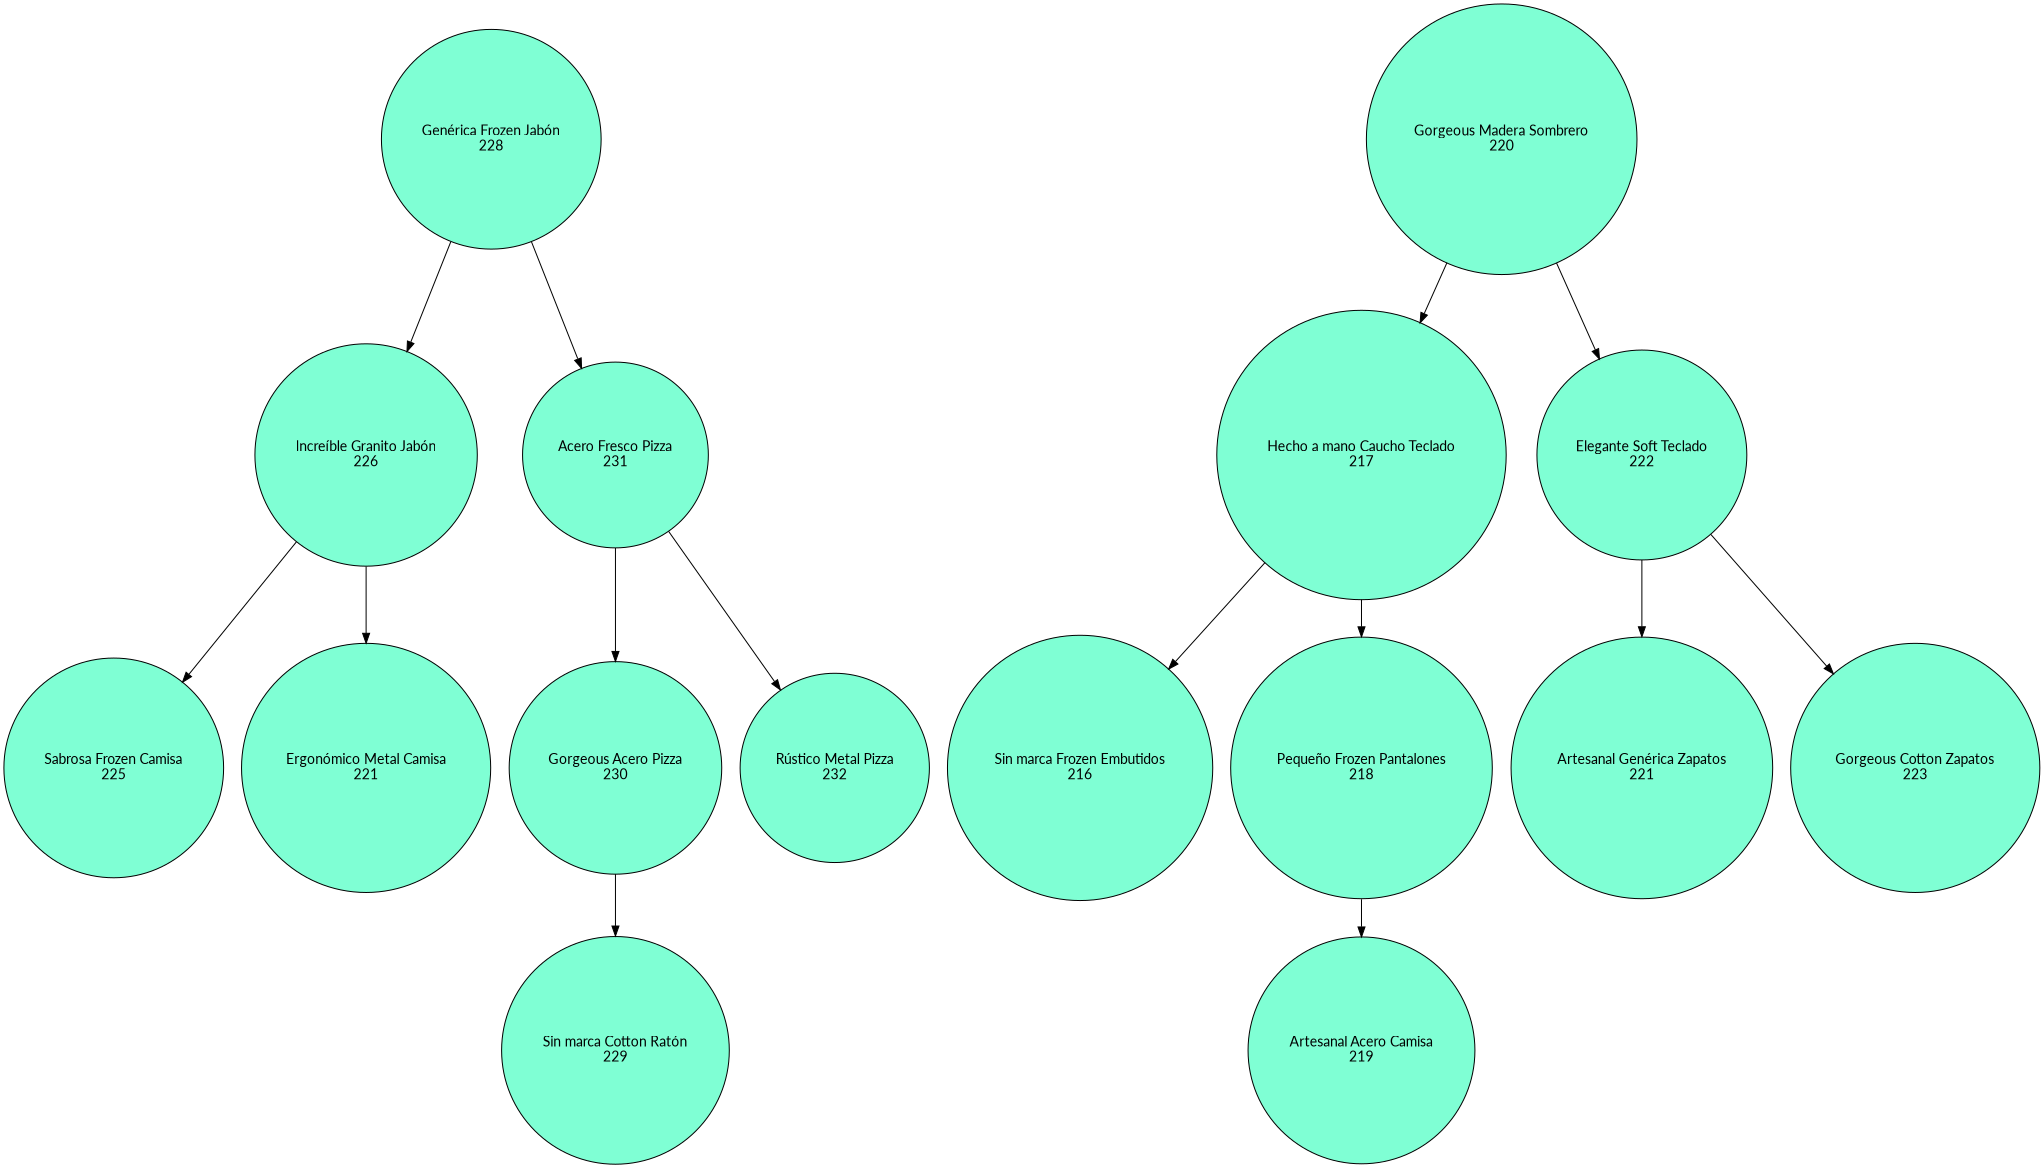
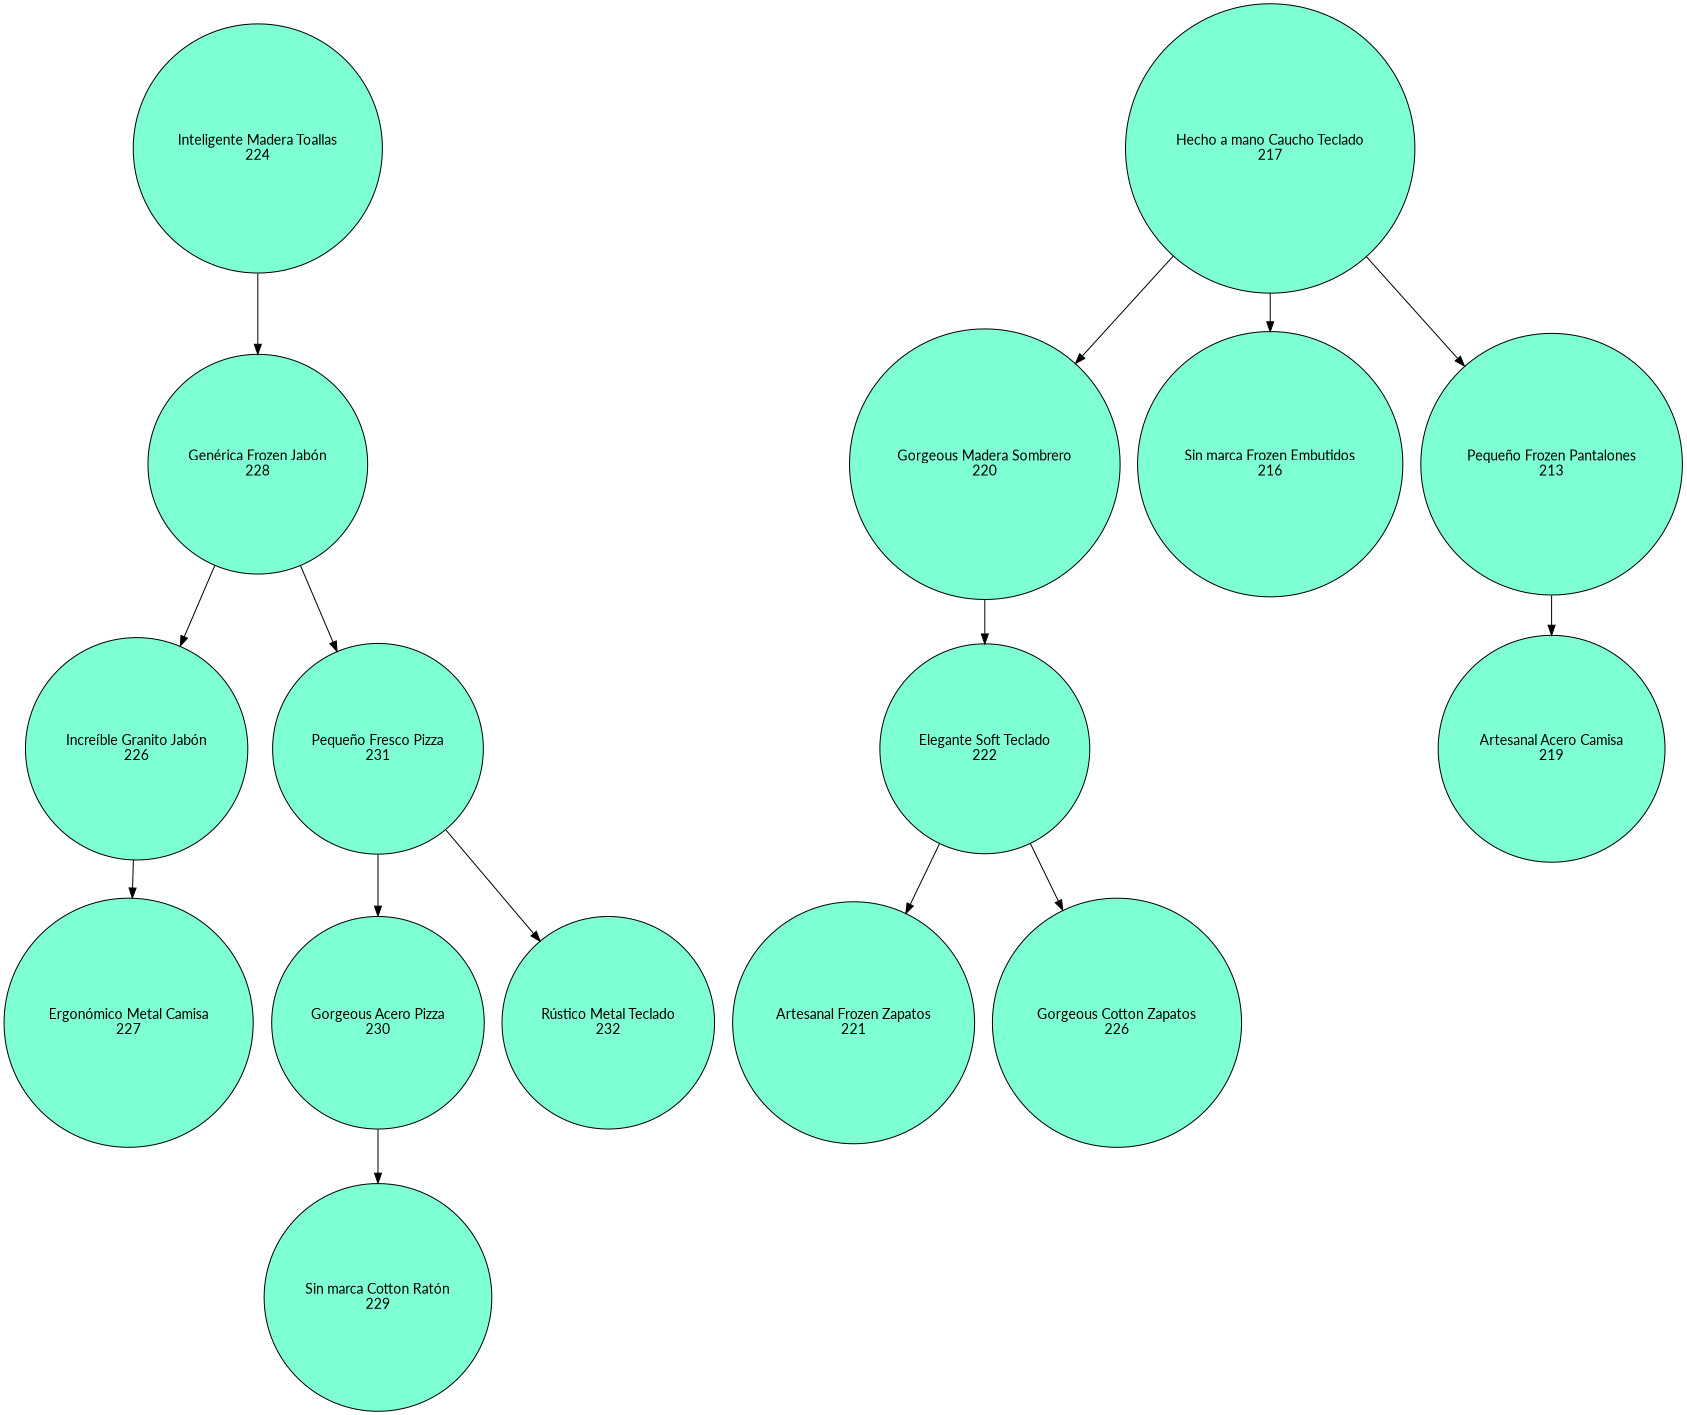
node "Inteligente Madera Toallas 224": added
edge "Gorgeous Madera Sombrero 220" -> "Hecho a mano Caucho Teclado 217": reversed
node "Acero Fresco Pizza 231": label "Acero Fresco Pizza 231" -> "Pequeño Fresco Pizza 231"
node "Sabrosa Frozen Camisa 225": removed
node "Ergonómico Metal Camisa 221": label "Ergonómico Metal Camisa 221" -> "Ergonómico Metal Camisa 227"
node "Rústico Metal Pizza 232": label "Rústico Metal Pizza 232" -> "Rústico Metal Teclado 232"
node "Pequeño Frozen Pantalones 218": label "Pequeño Frozen Pantalones 218" -> "Pequeño Frozen Pantalones 213"
node "Artesanal Genérica Zapatos 221": label "Artesanal Genérica Zapatos 221" -> "Artesanal Frozen Zapatos 221"
node "Gorgeous Cotton Zapatos 223": label "Gorgeous Cotton Zapatos 223" -> "Gorgeous Cotton Zapatos 226"
